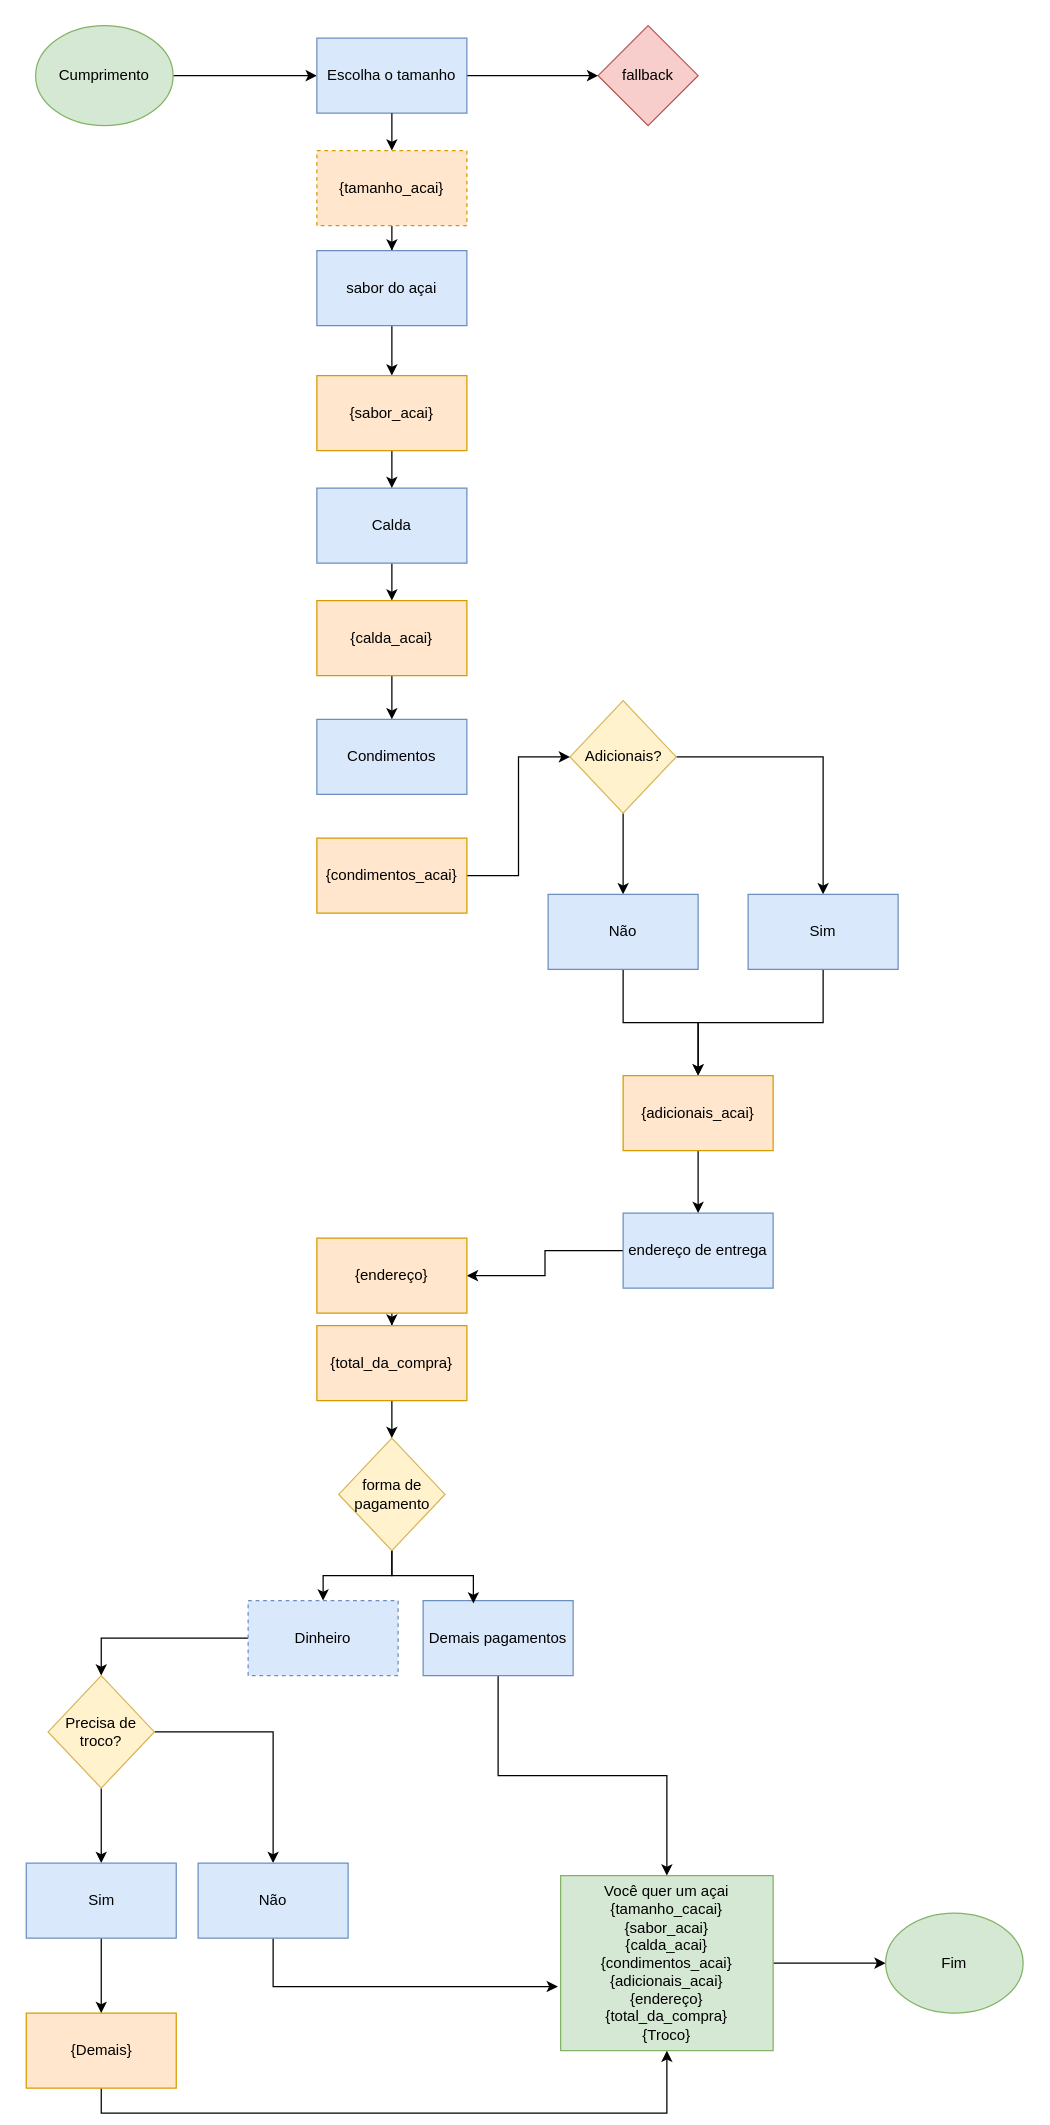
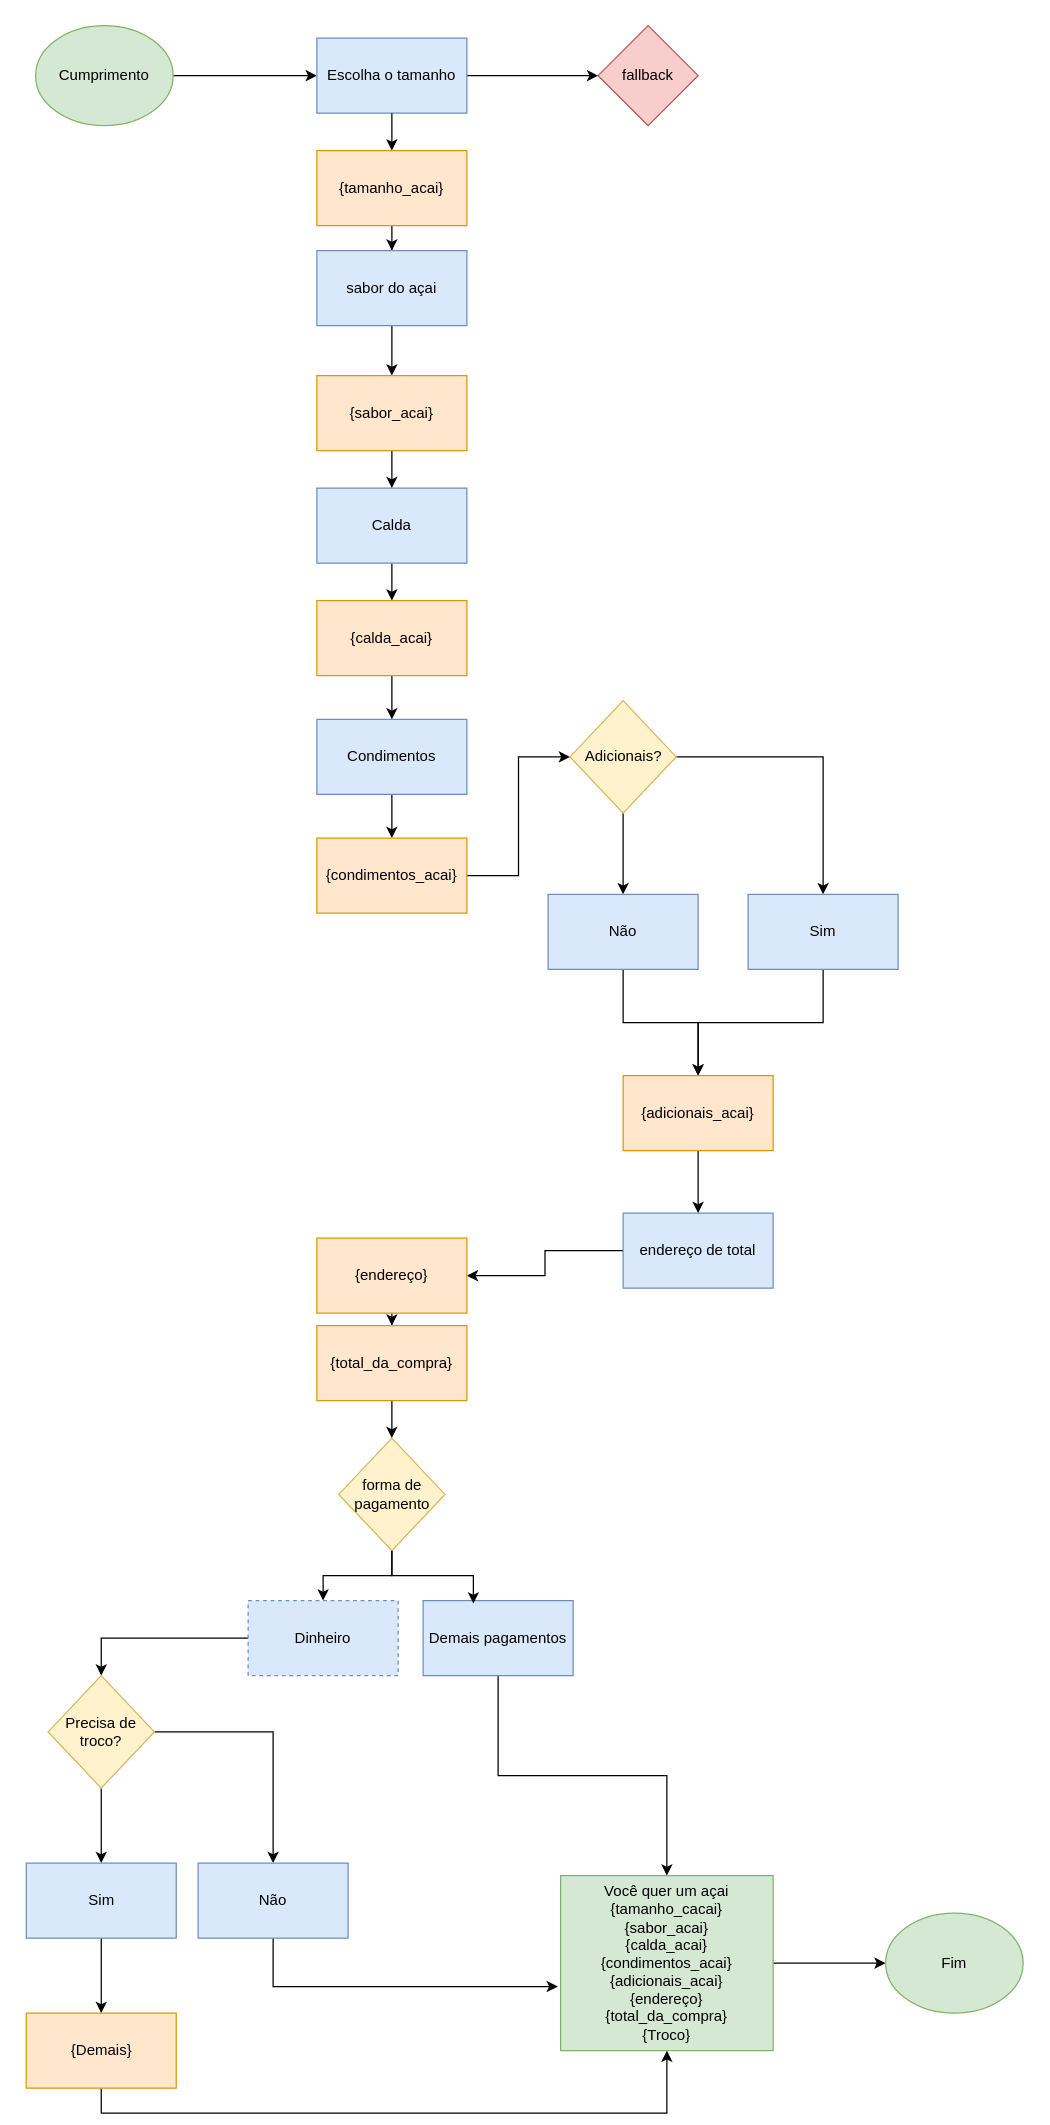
node "{tamanho_acai}": style dashed -> solid
edge "Condimentos" -> "{condimentos_acai}": added
node "endereço de entrega": label "endereço de entrega" -> "endereço de total"
